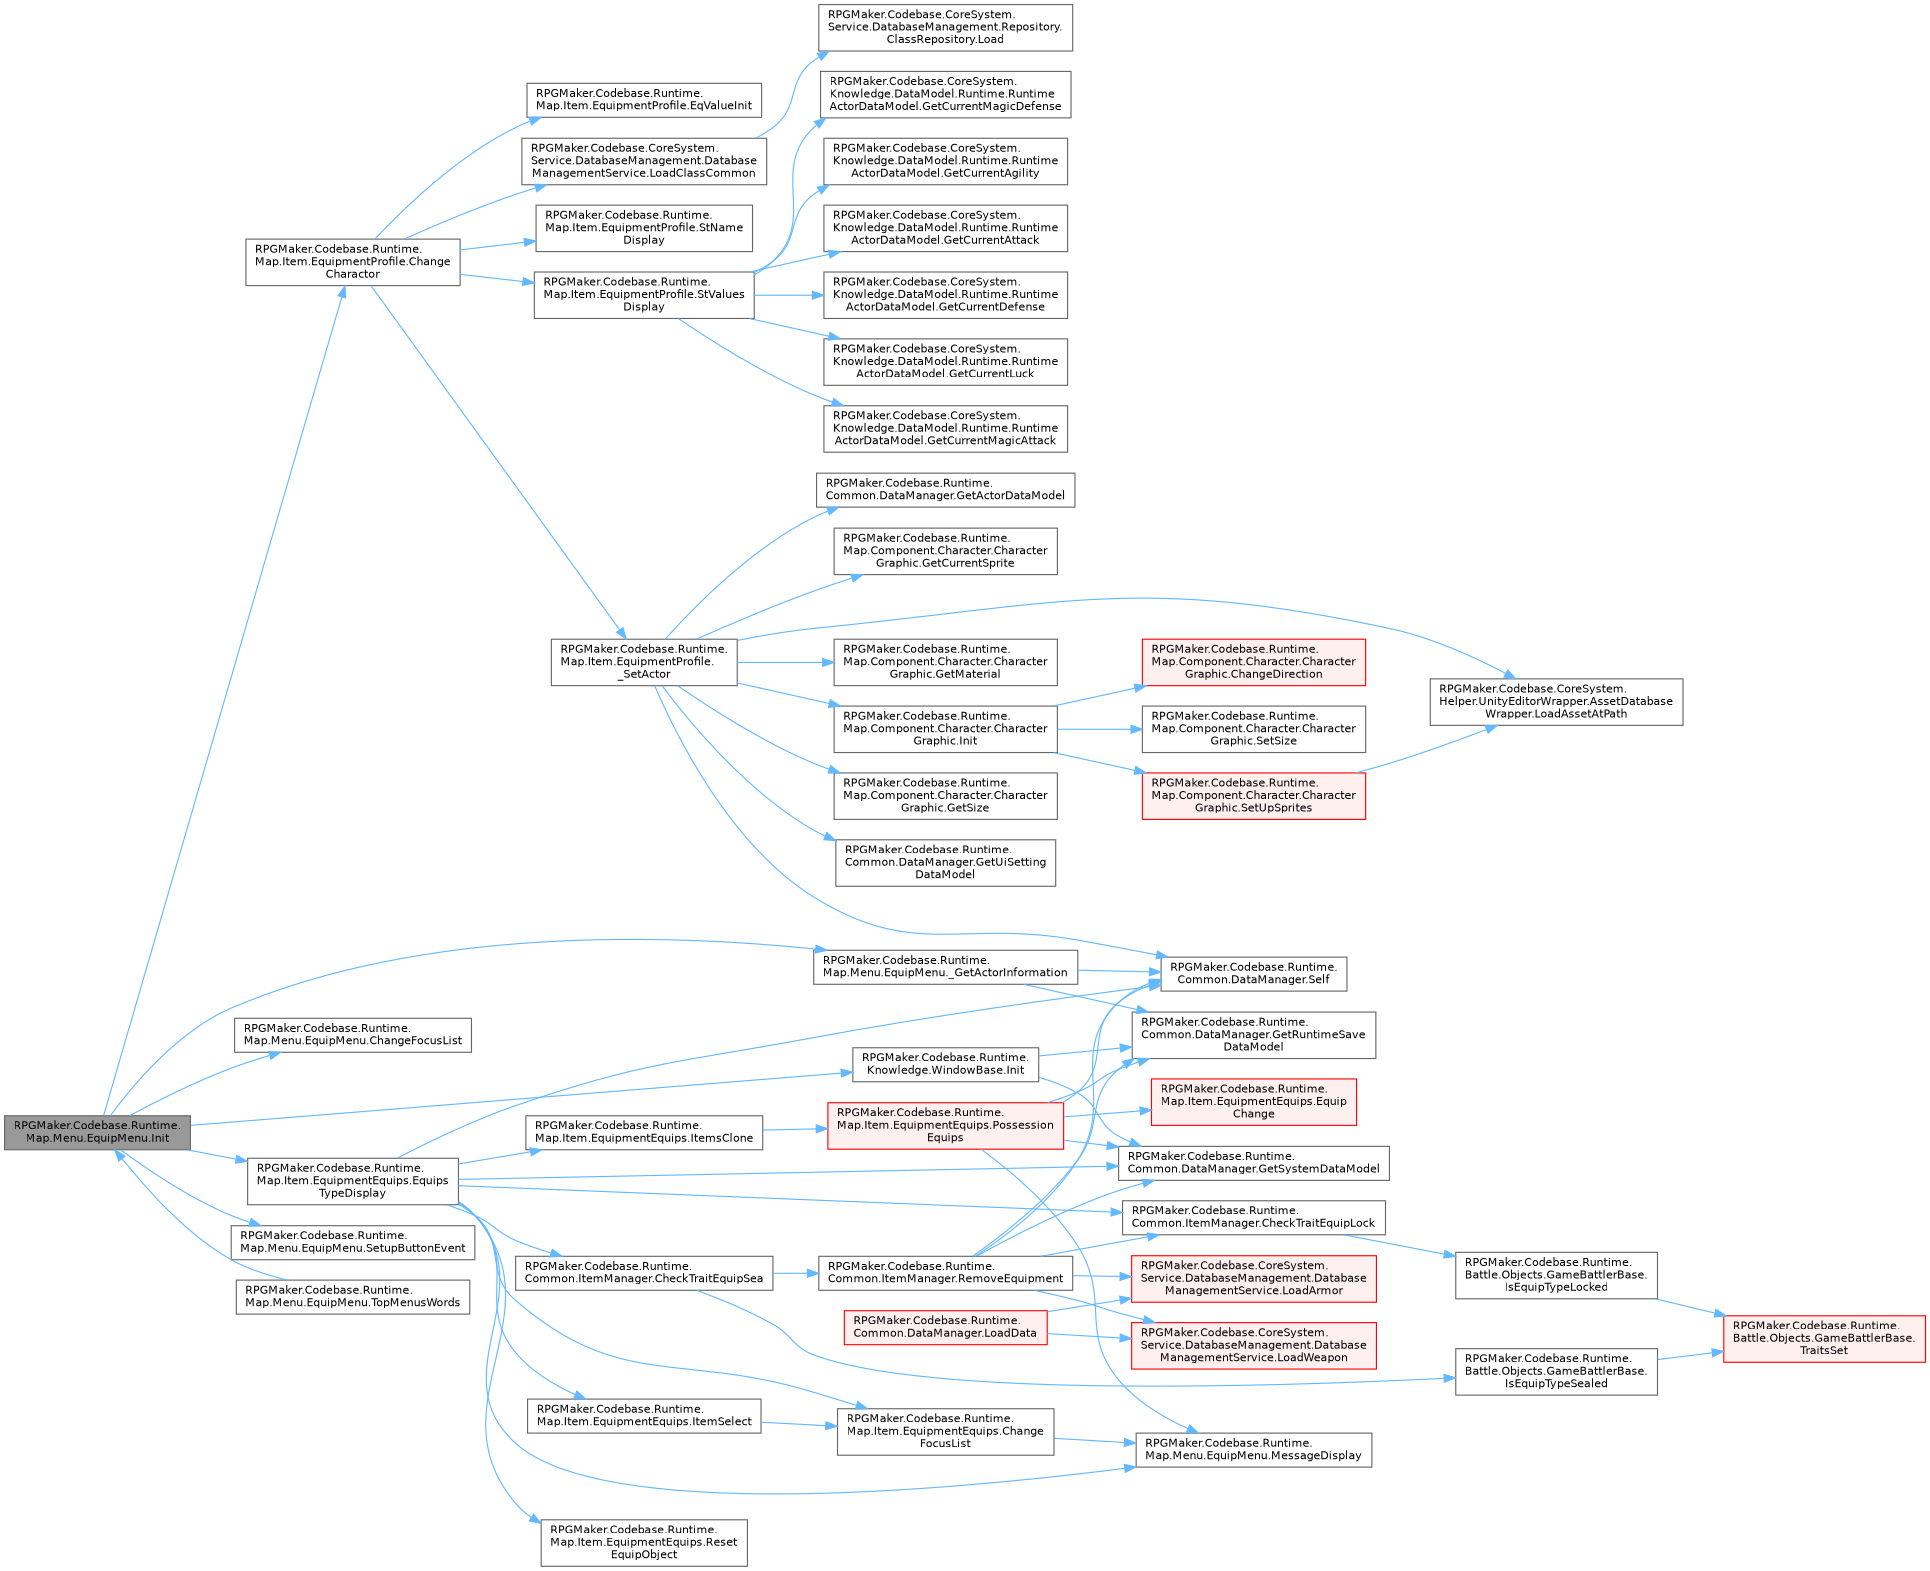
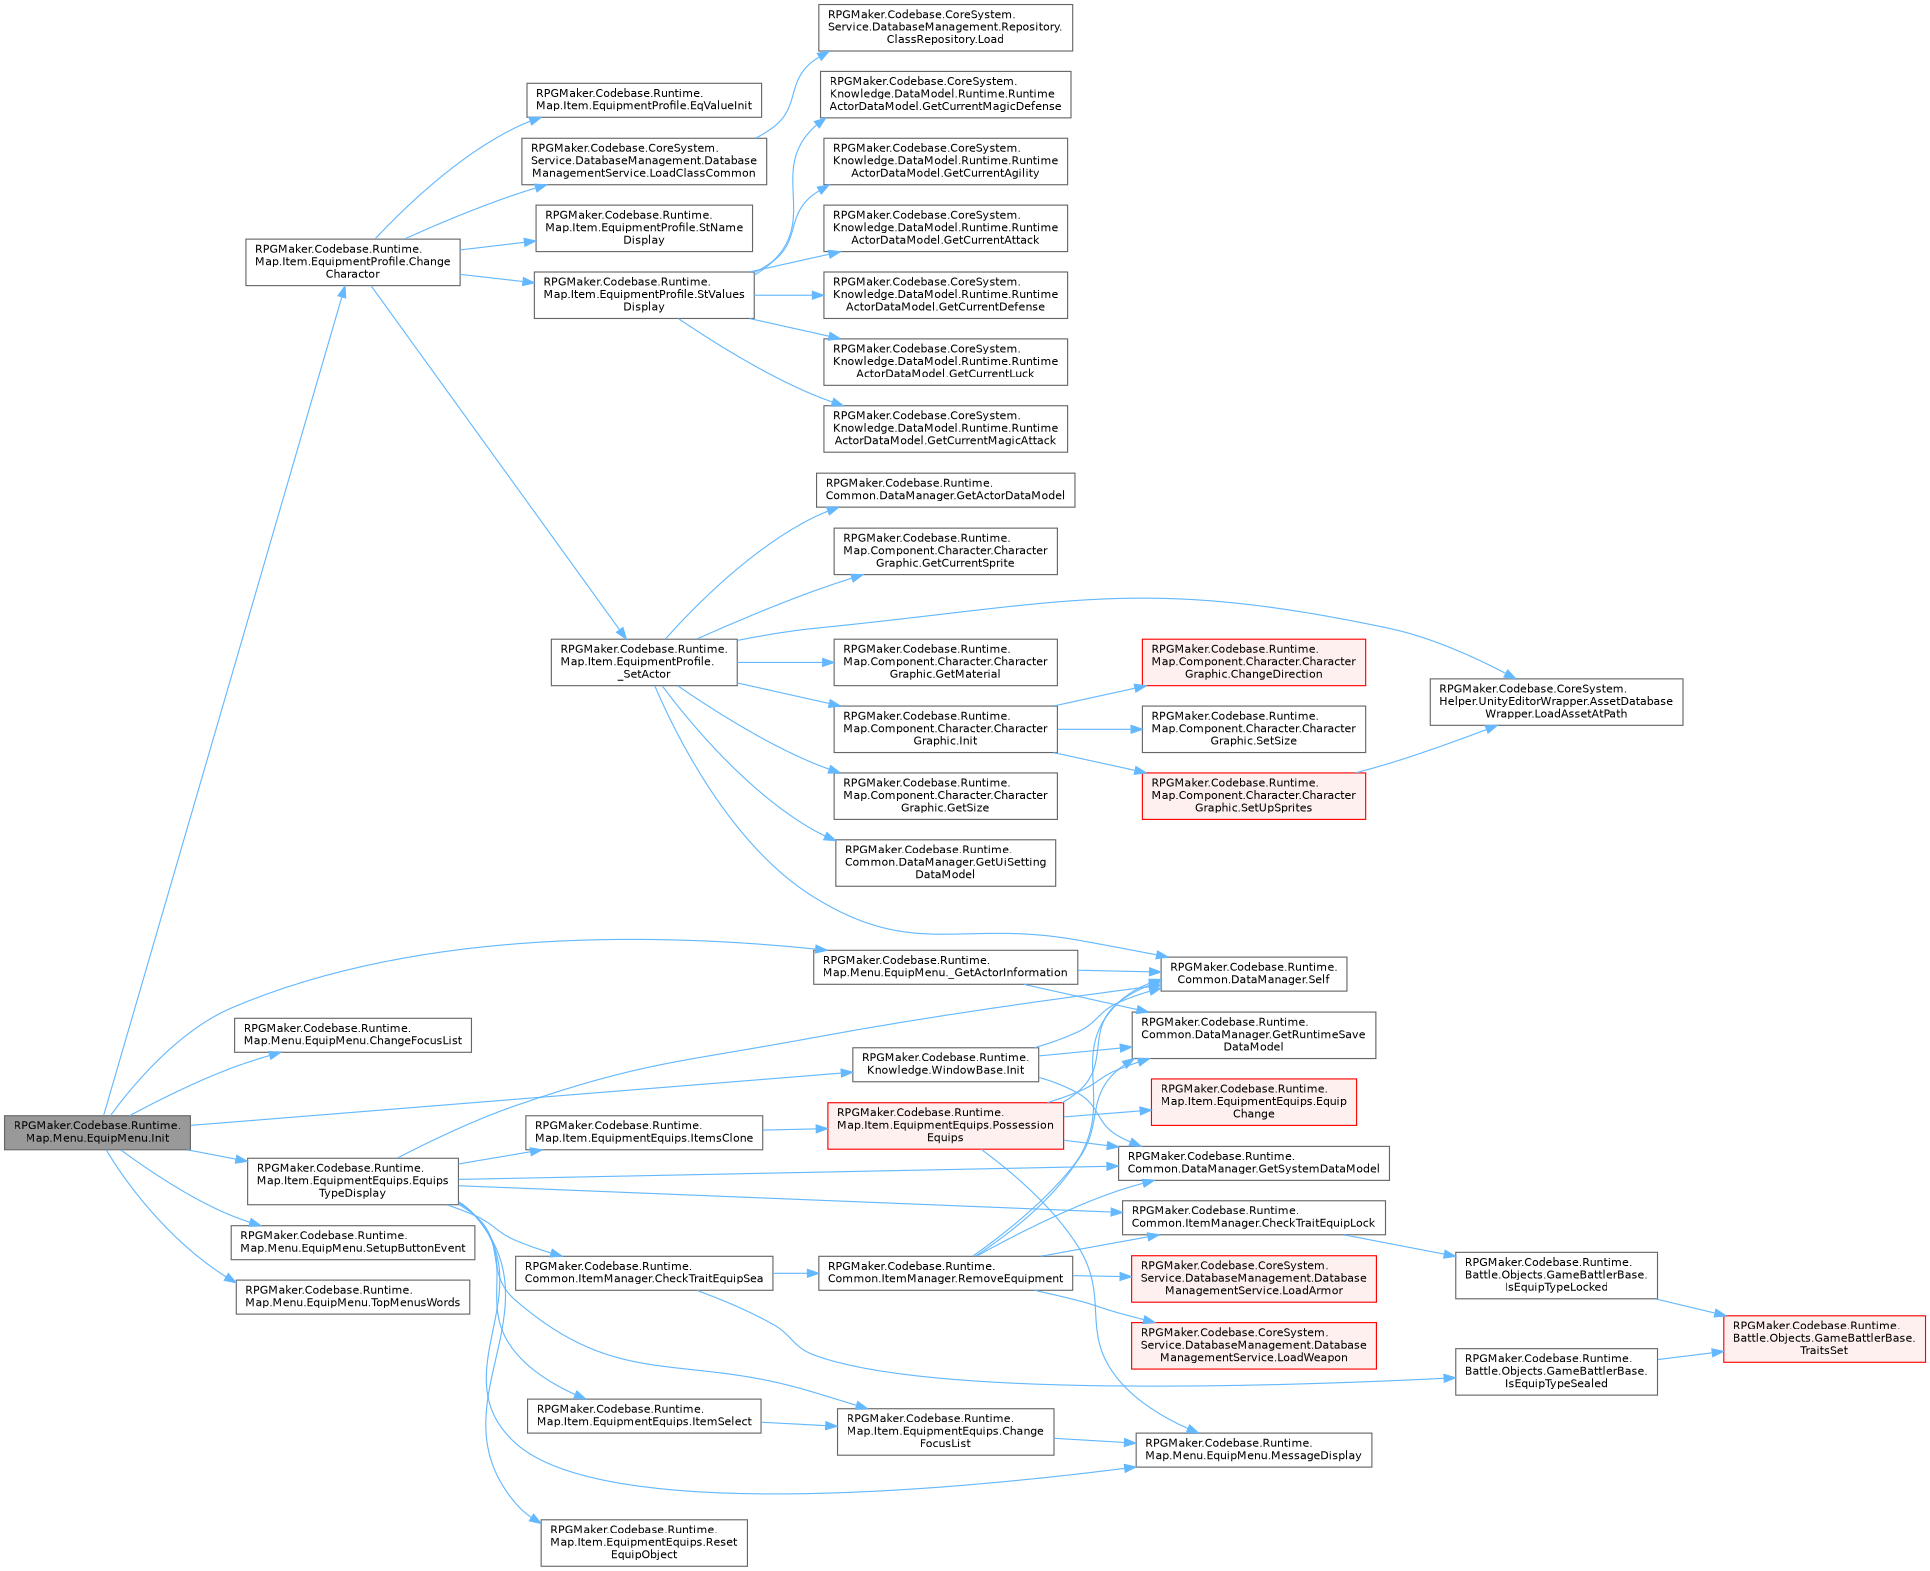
edge "RPGMaker.Codebase.Runtime. Knowledge.WindowBase.Init" -> "RPGMaker.Codebase.Runtime. Common.DataManager.Self": added
edge "RPGMaker.Codebase.Runtime. Map.Menu.EquipMenu.TopMenusWords" -> "RPGMaker.Codebase.Runtime. Map.Menu.EquipMenu.Init": reversed
node "RPGMaker.Codebase.Runtime. Common.DataManager.LoadData": removed
